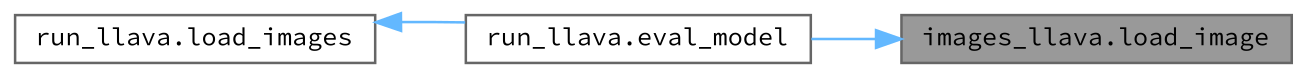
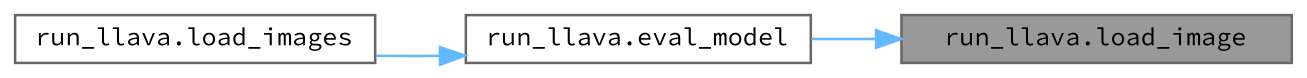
edge "run_llava.eval_model" -> "run_llava.load_images": reversed
node "images_llava.load_image": label "images_llava.load_image" -> "run_llava.load_image"
